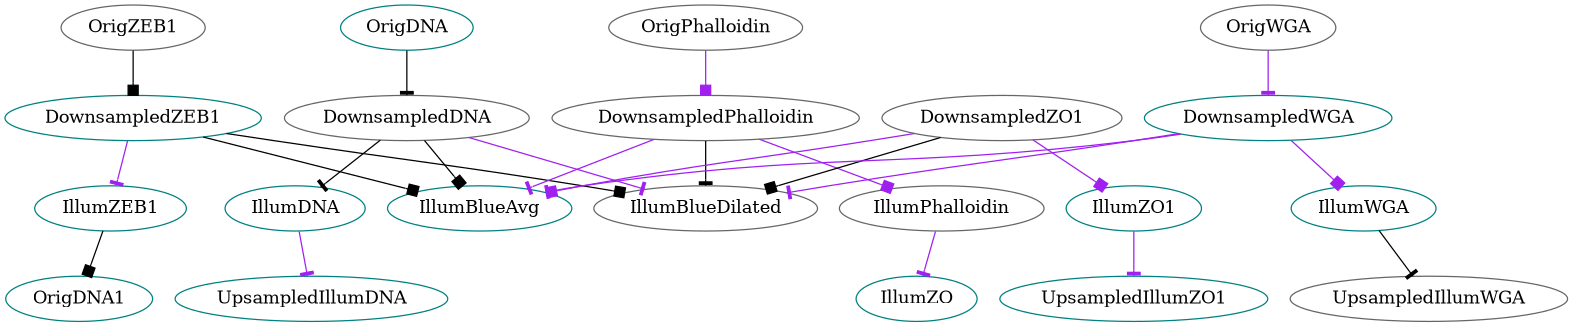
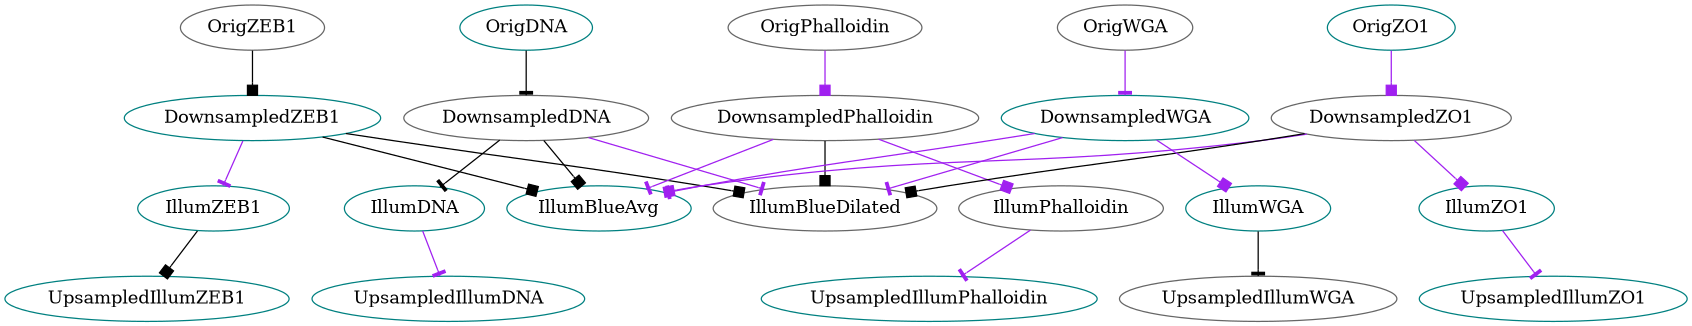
node "OrigZO1": added
edge "DownsampledPhalloidin" -> "IllumBlueDilated": arrowhead tee -> box
node "OrigDNA1": label "OrigDNA1" -> "UpsampledIllumZEB1"
node "IllumZO": label "IllumZO" -> "UpsampledIllumPhalloidin"
